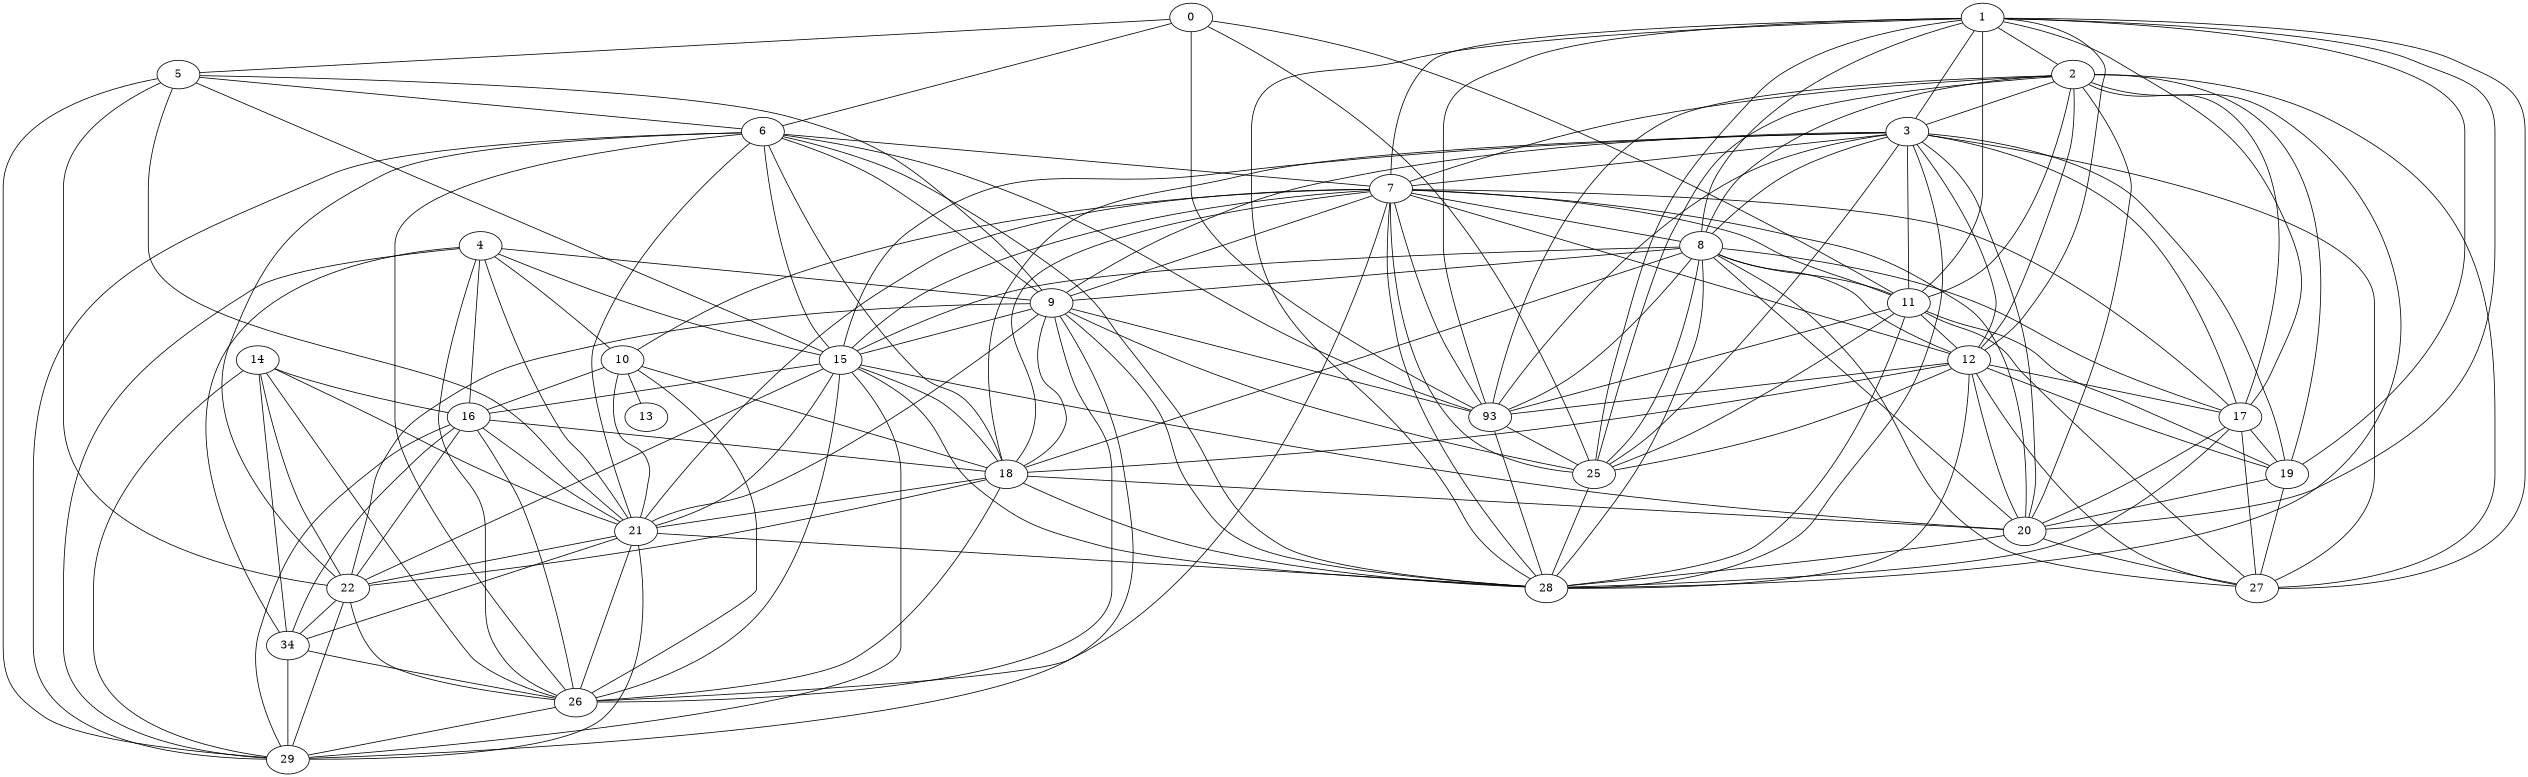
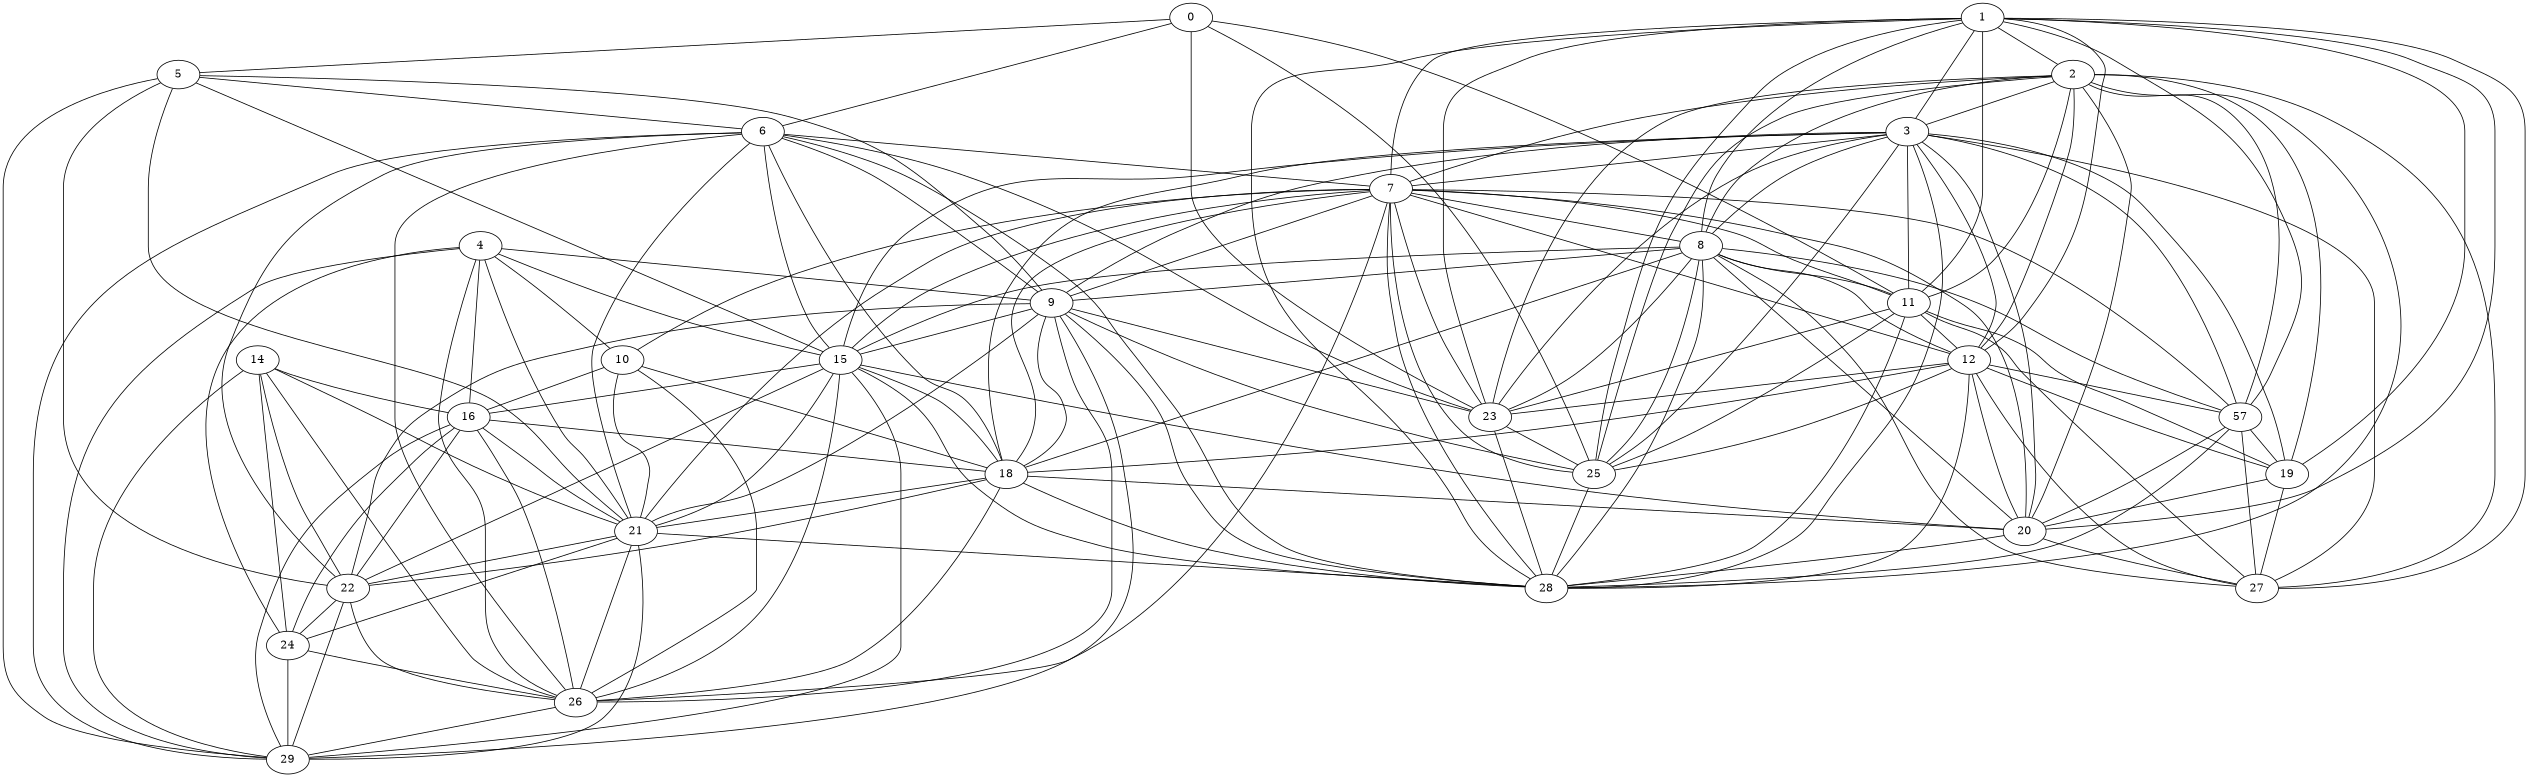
node "13": removed
node "93": label "93" -> "23"
node "17": label "17" -> "57"
node "34": label "34" -> "24"
